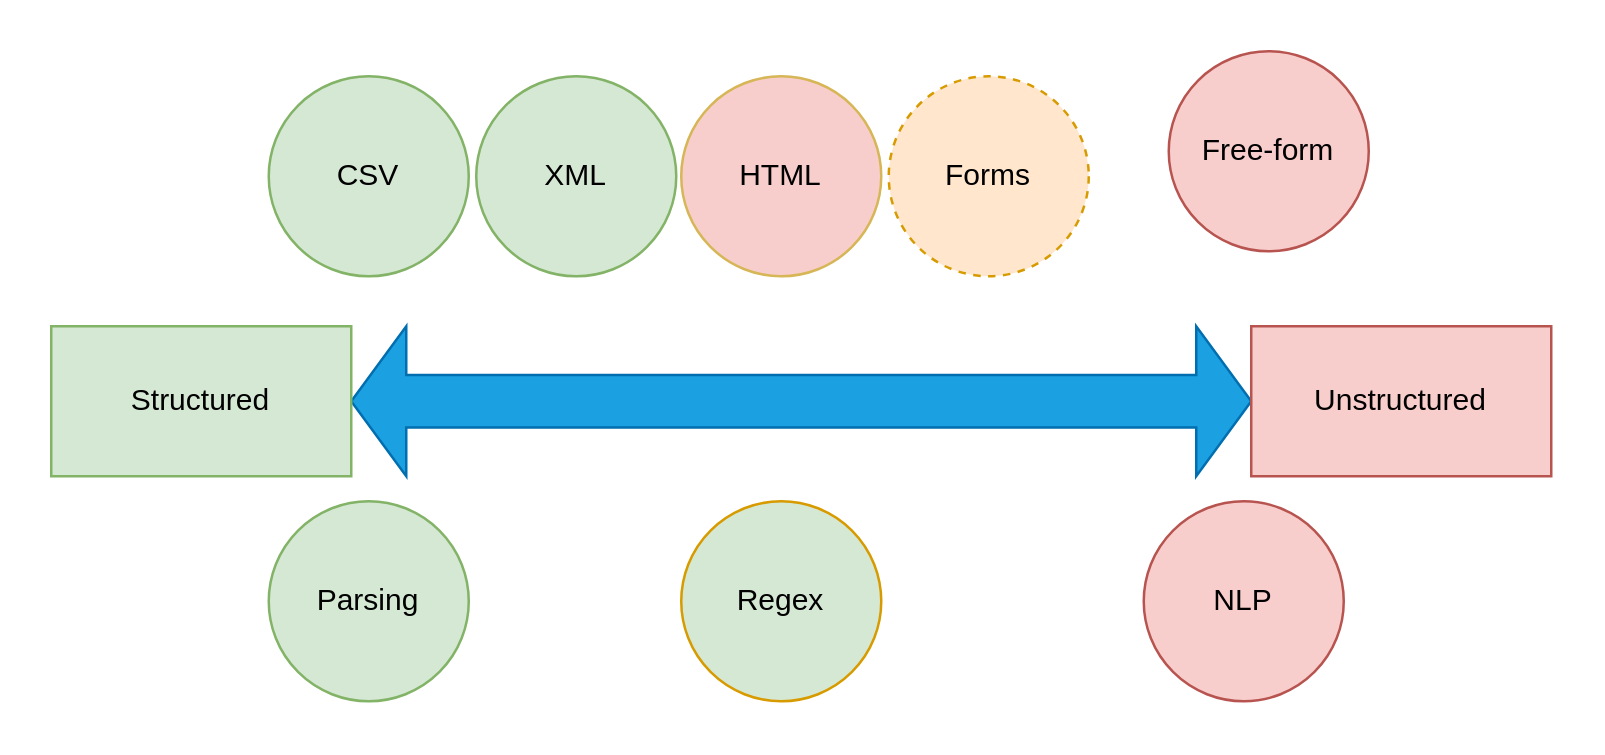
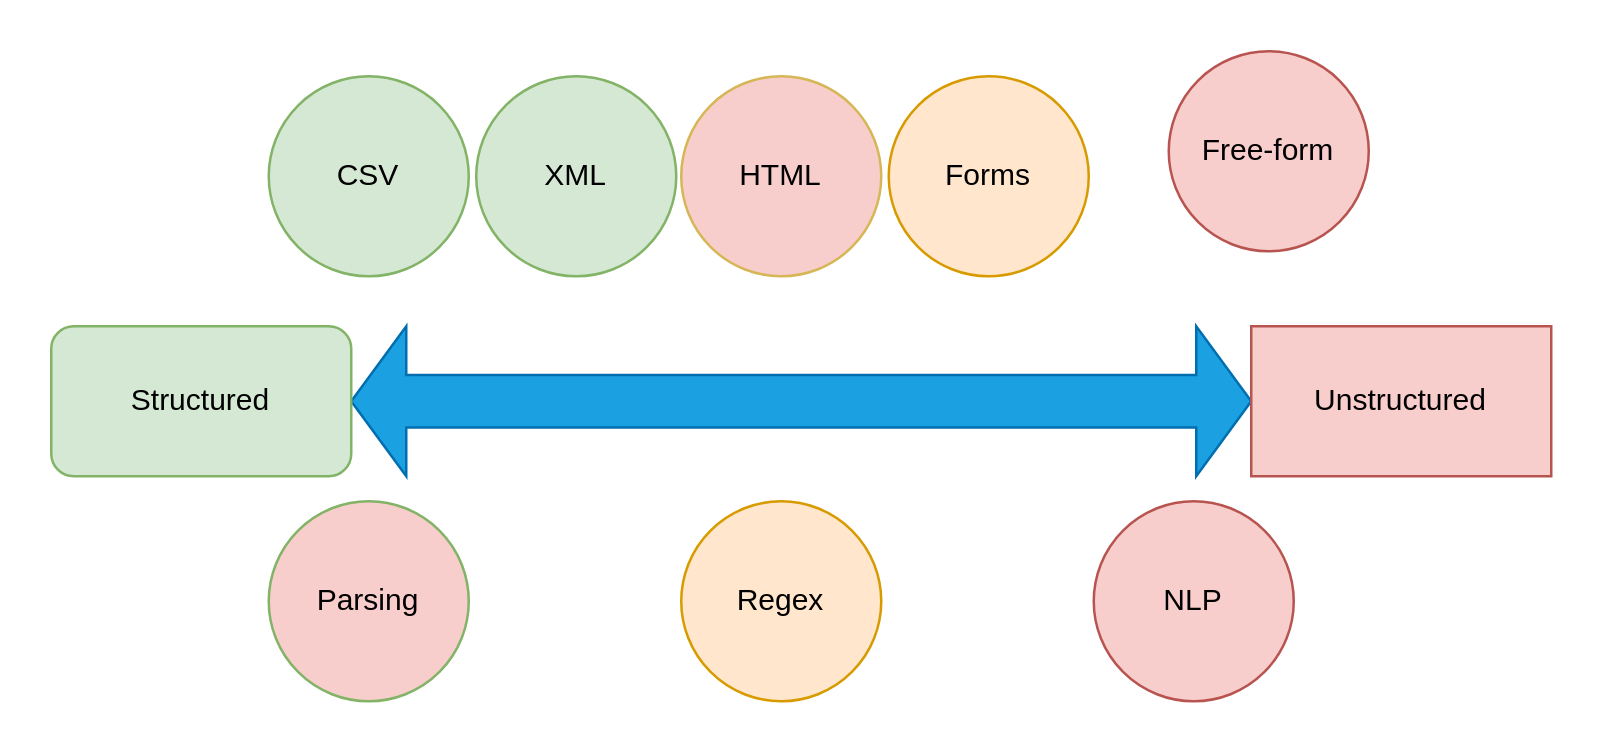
node "Forms": style dashed -> solid
node "Structured": shape rectangle -> rounded rectangle
node "Parsing": fillcolor #d5e8d4 -> #f8cecc
node "Regex": fillcolor #d5e8d4 -> #ffe6cc
node "NLP": moved (1244, 601) -> (1194, 601)
